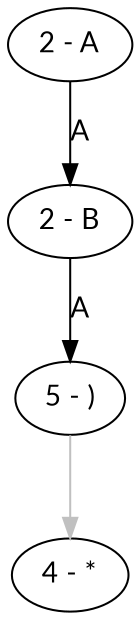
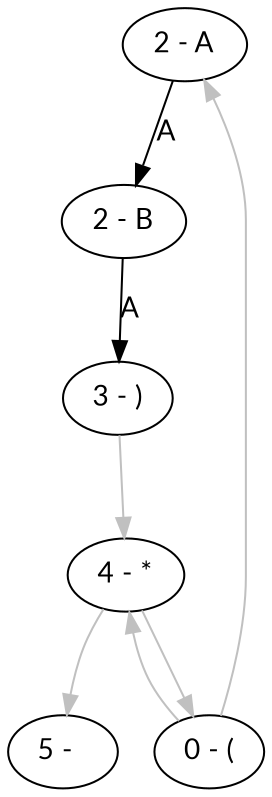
node "5 - )": label "5 - )" -> "3 - )"
node "5 -": added
node "0 - (": added
